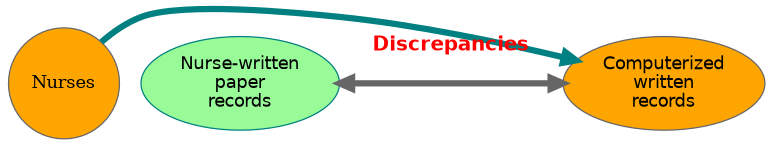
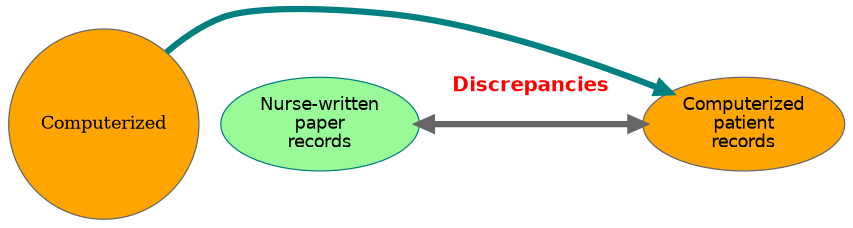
node "Nurses": label "Nurses" -> "Computerized"
node "Computerized written records": label "Computerized written records" -> "Computerized patient records"
